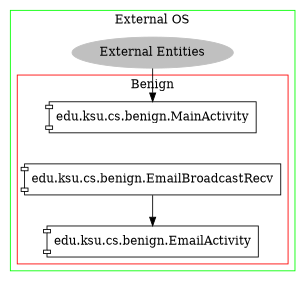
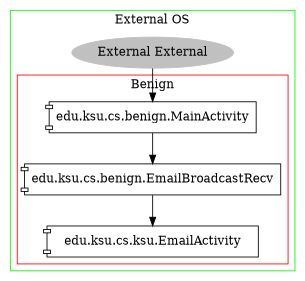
node "External Entities": label "External Entities" -> "External External"
edge "edu.ksu.cs.benign.MainActivity" -> "edu.ksu.cs.benign.EmailBroadcastRecv": added
node "edu.ksu.cs.benign.EmailActivity": label "edu.ksu.cs.benign.EmailActivity" -> "edu.ksu.cs.ksu.EmailActivity"
